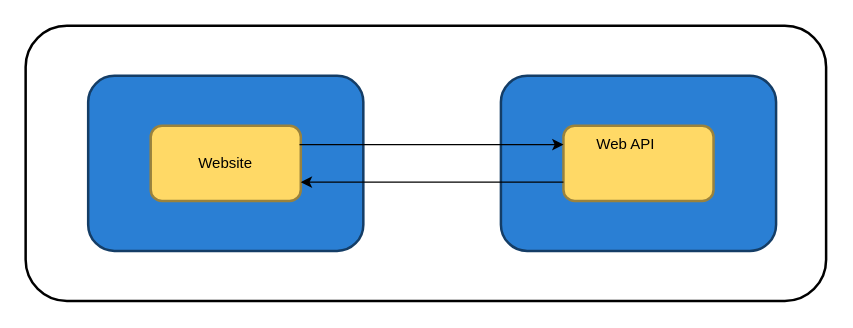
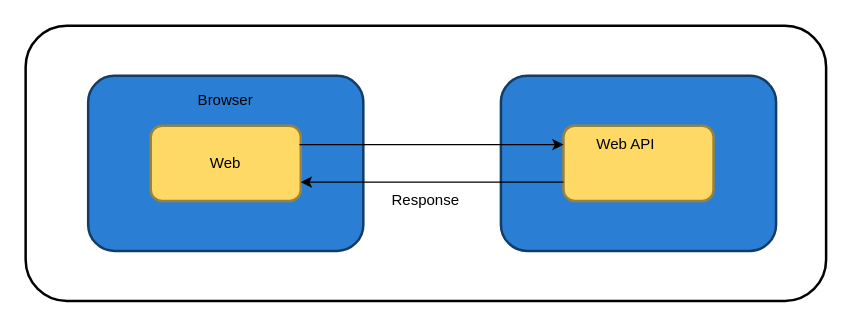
node "Browser": added
node "Website": label "Website" -> "Web"
node "Response": added
